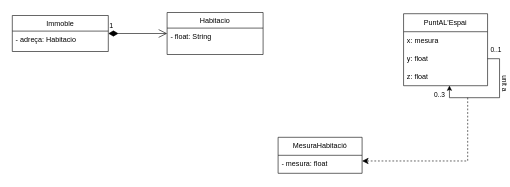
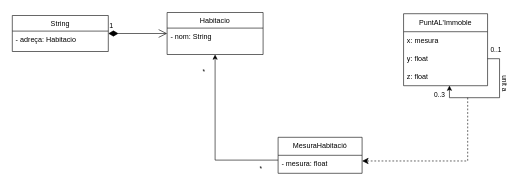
node "Immoble": label "Immoble" -> "String"
node "PuntAL'Espai": label "PuntAL'Espai" -> "PuntAL'Immoble"
node "- float: String": label "- float: String" -> "- nom: String"
edge "- mesura: float" -> "Habitacio": added, labels "*", "*"
